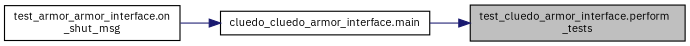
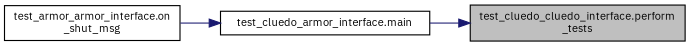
node "cluedo_cluedo_armor_interface.main": label "cluedo_cluedo_armor_interface.main" -> "test_cluedo_armor_interface.main"
node "test_cluedo_armor_interface.perform _tests": label "test_cluedo_armor_interface.perform _tests" -> "test_cluedo_cluedo_interface.perform _tests"
